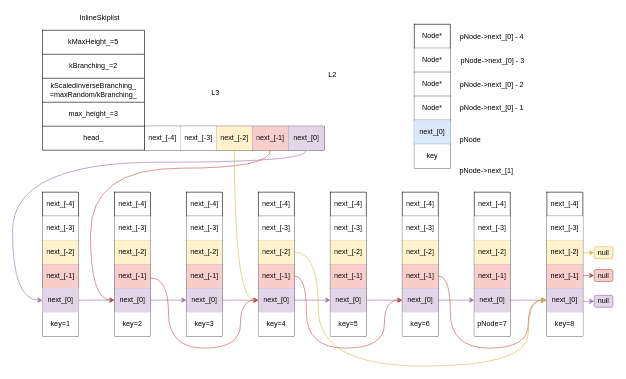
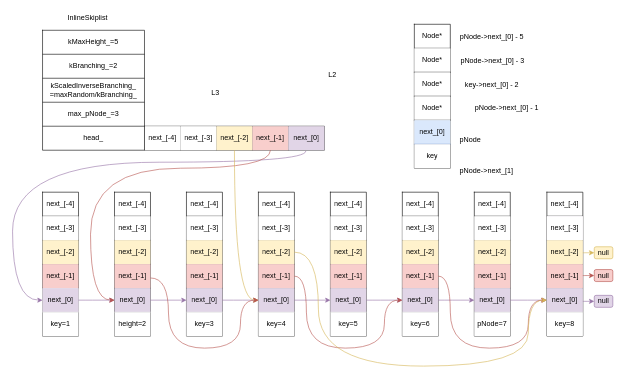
node "InlineSkiplist": moved (99, 18) -> (87, 18)
node "pNode->next_[0] - 4": label "pNode->next_[0] - 4" -> "pNode->next_[0] - 5"
node "pNode->next_[0] - 2": label "pNode->next_[0] - 2" -> "key->next_[0] - 2"
node "pNode->next_[0] - 1": moved (492, 108) -> (507, 108)
node "max_height_=3": label "max_height_=3" -> "max_pNode_=3"
node "key=2": label "key=2" -> "height=2"
